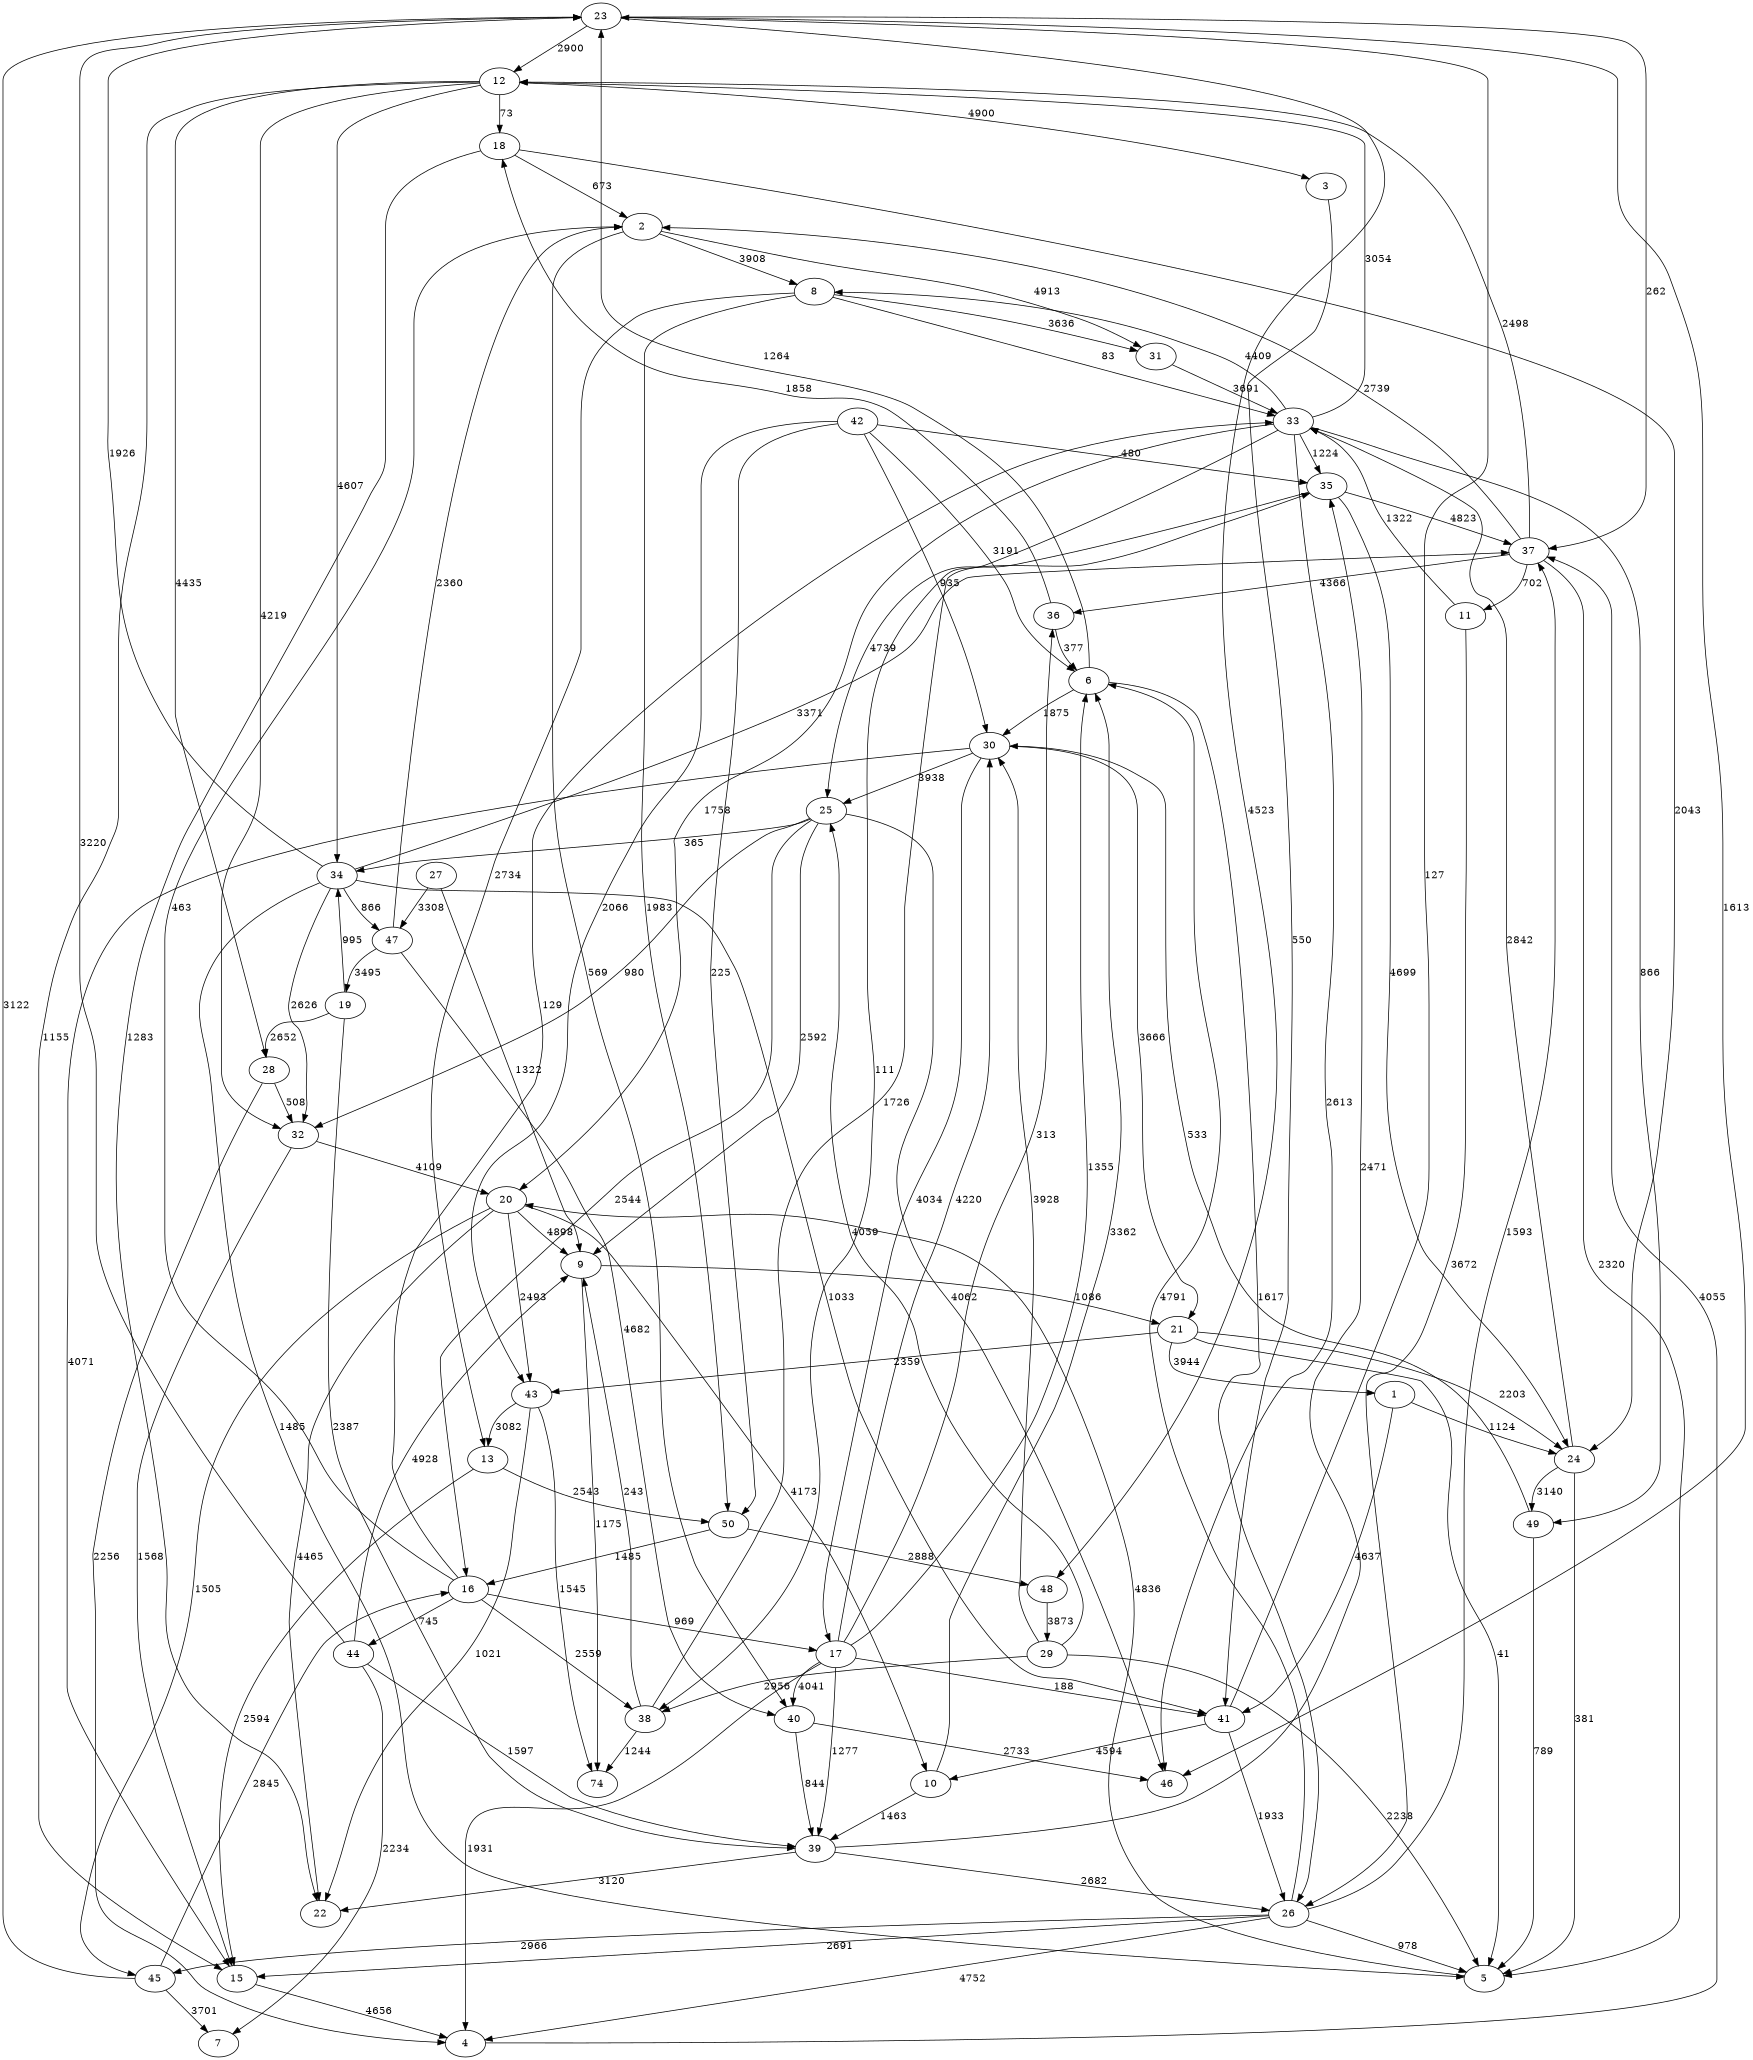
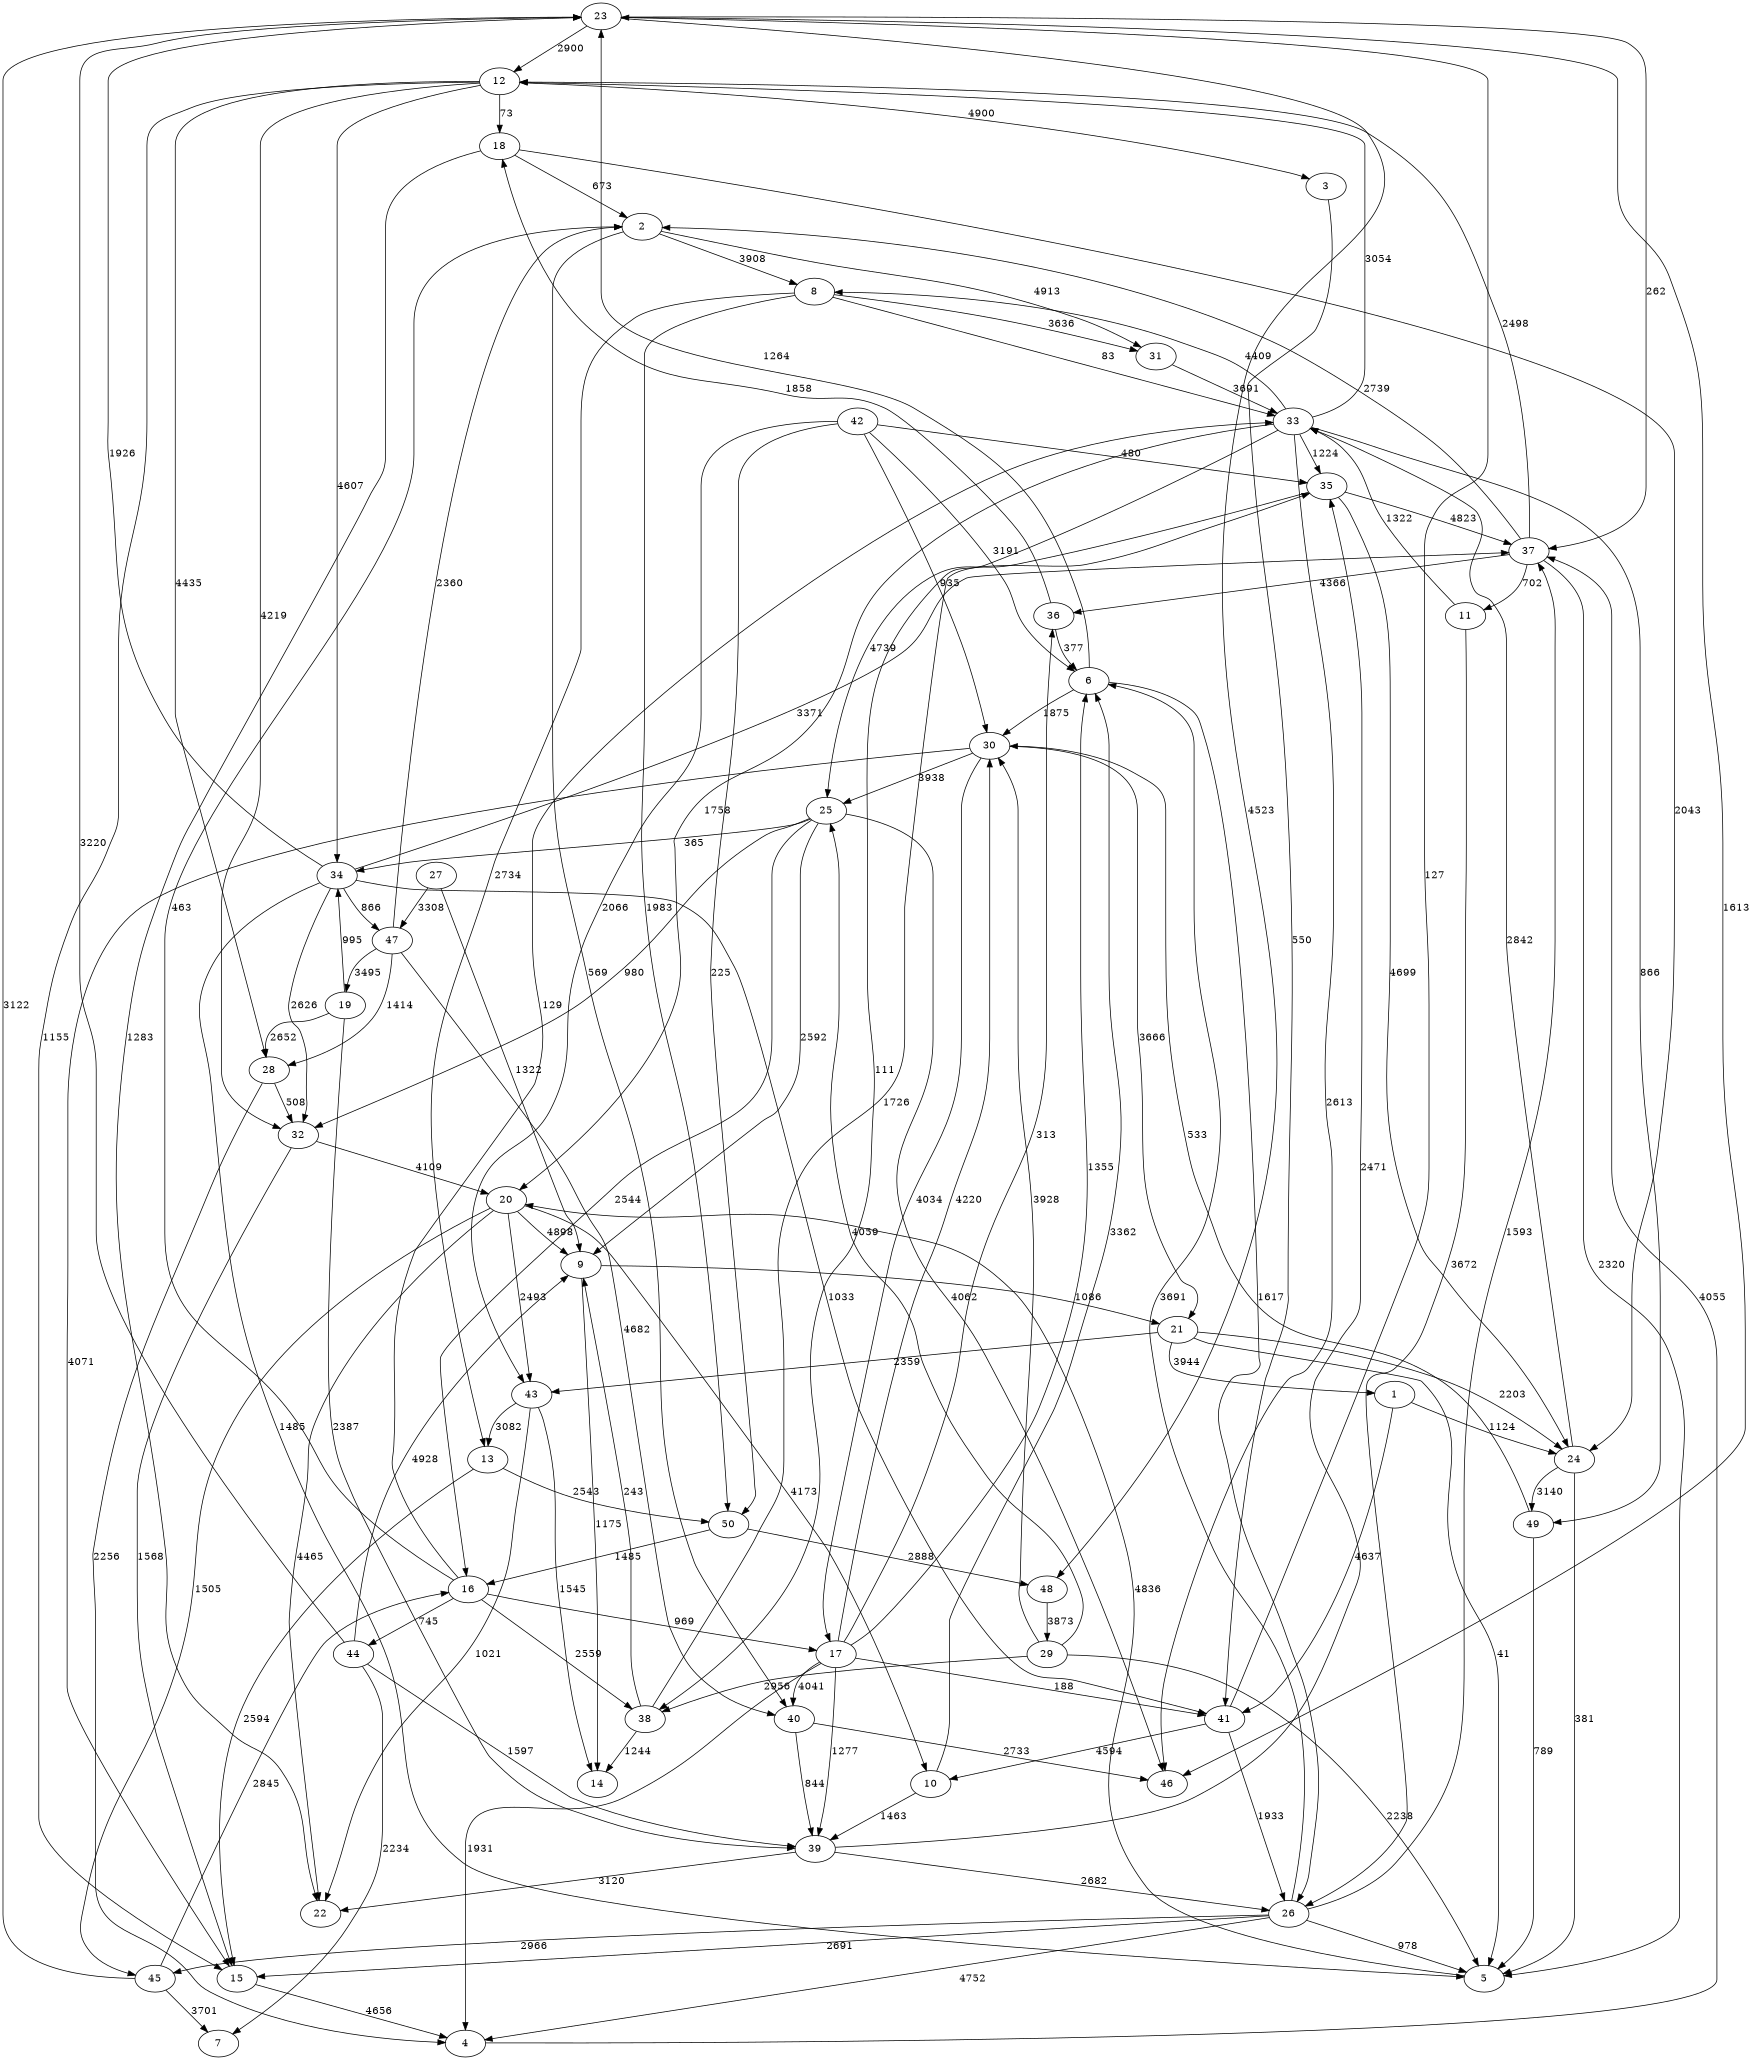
edge "47" -> "28": added, label "1414"
edge "26" -> "6": label "4791" -> "3691"
node "74": label "74" -> "14"
